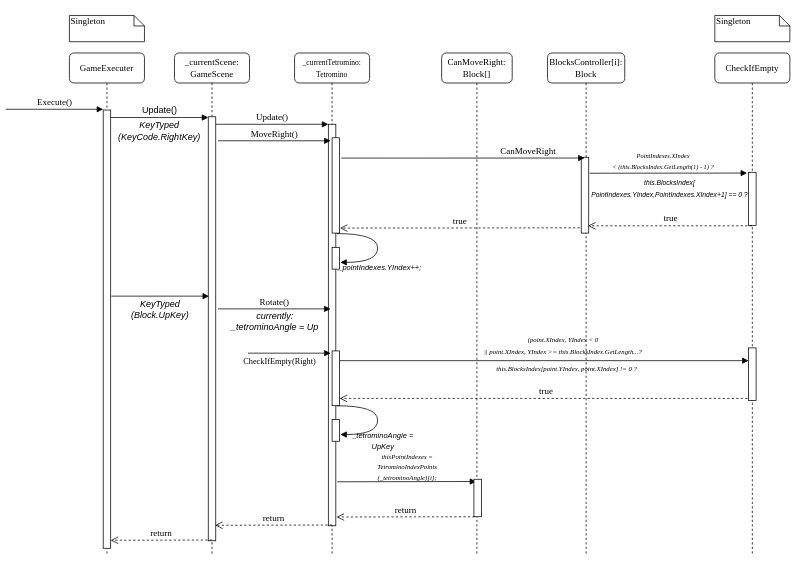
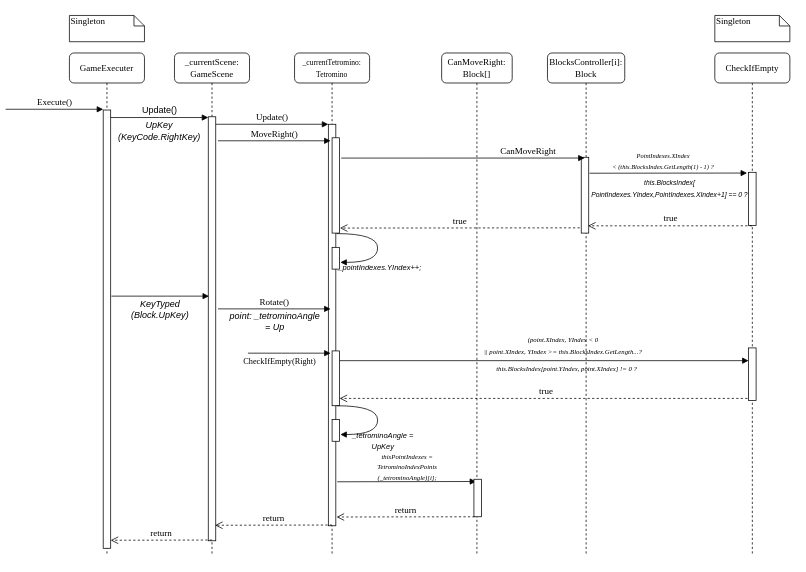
node "KeyTyped (KeyCode.RightKey)": label "KeyTyped (KeyCode.RightKey)" -> "UpKey (KeyCode.RightKey)"
node "currently: _tetrominoAngle = Up": label "currently: _tetrominoAngle = Up" -> "point: _tetrominoAngle = Up"
